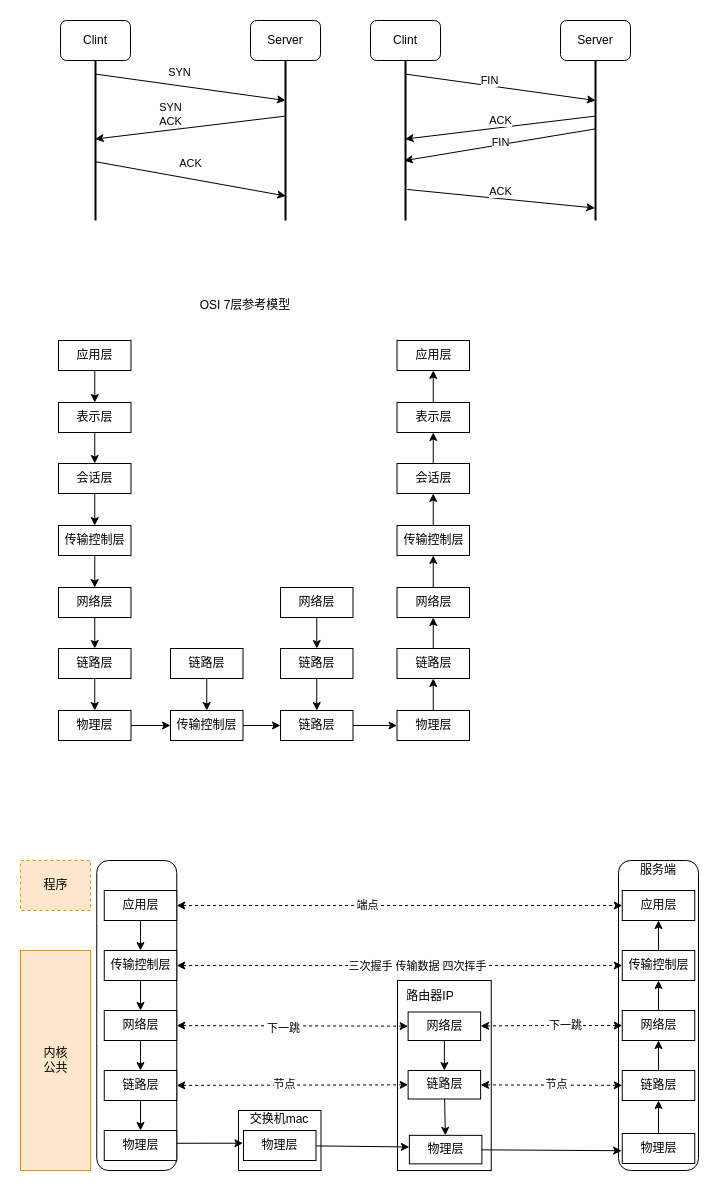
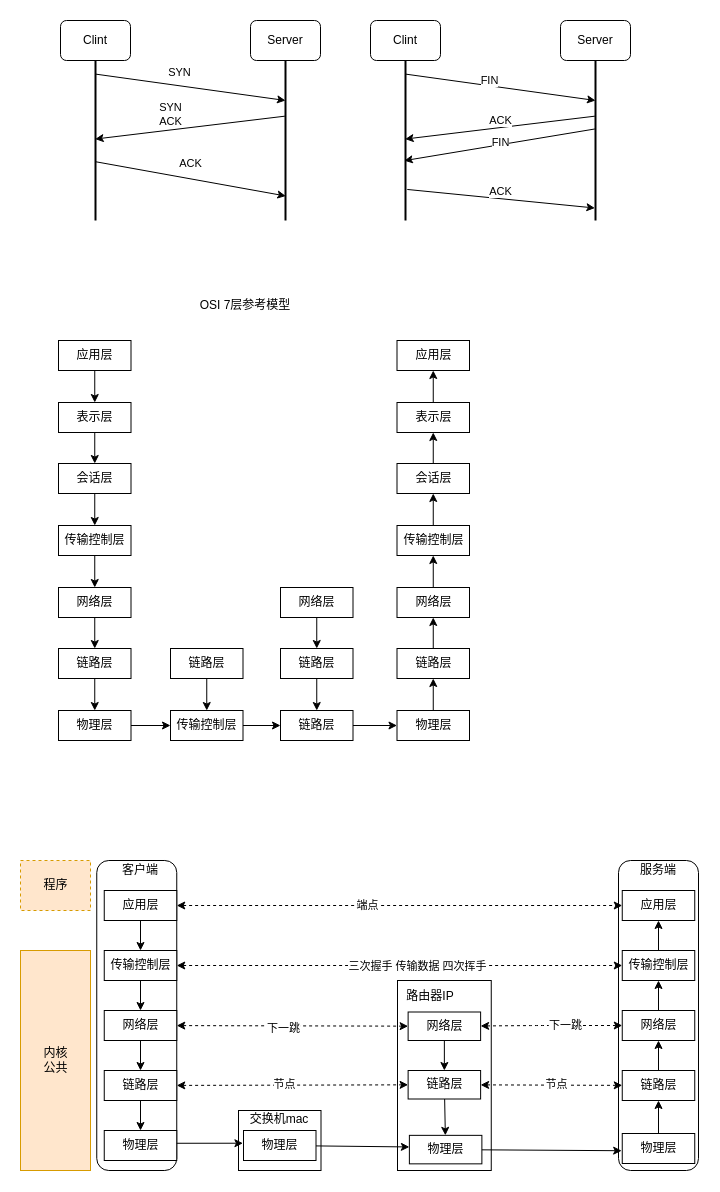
node "客户端": added
